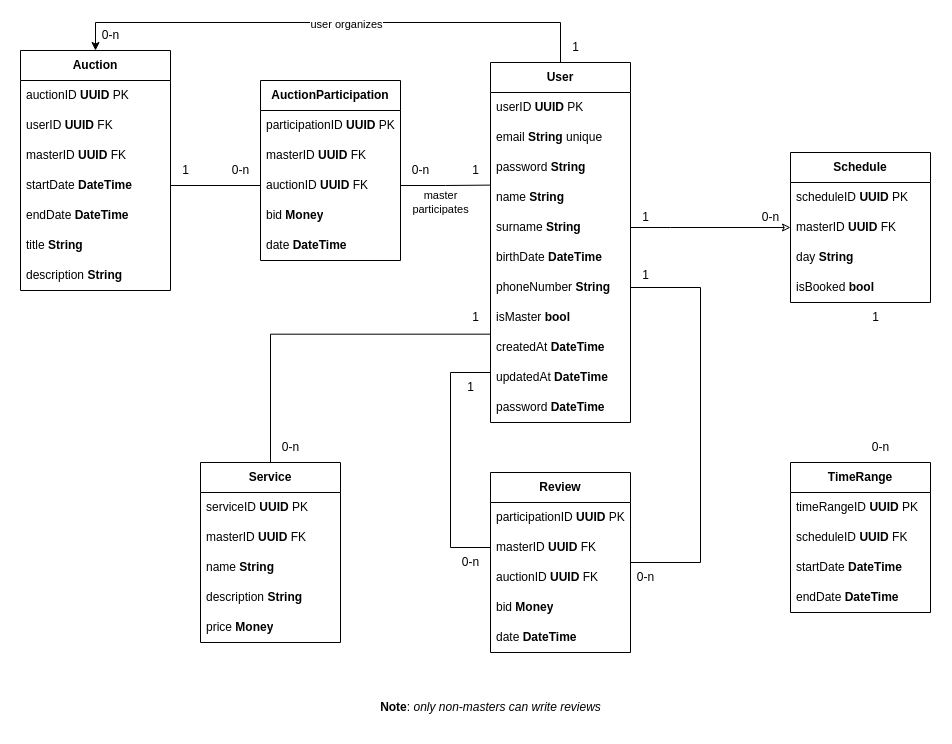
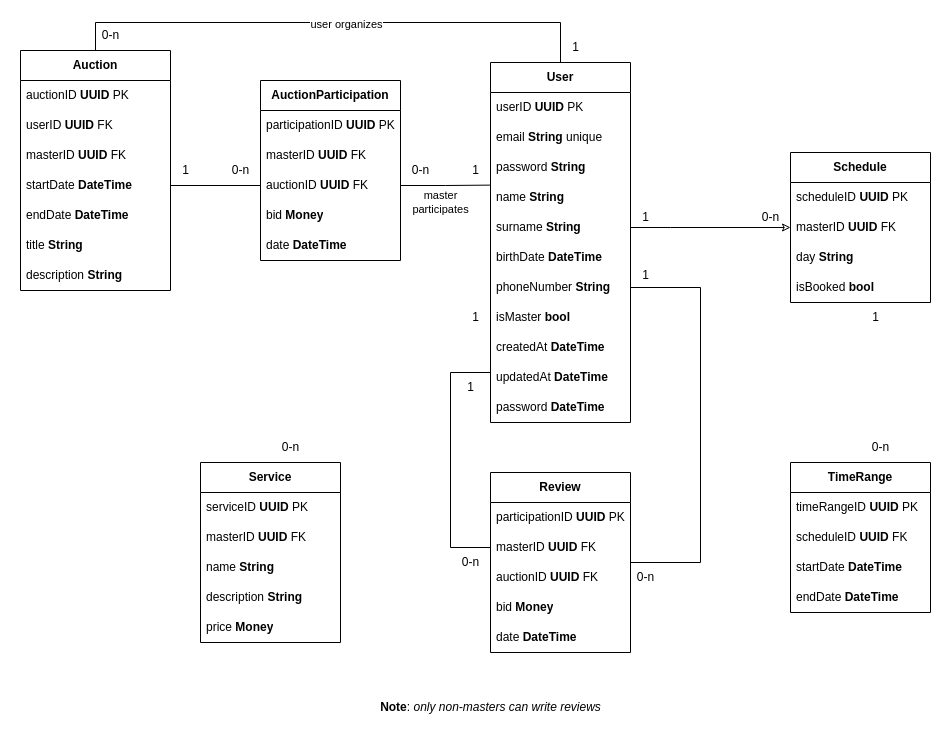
edge "User" -> "Auction": arrowhead classic -> none
edge "createdAt DateTime" -- "Service": removed
